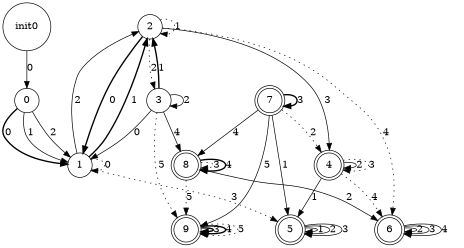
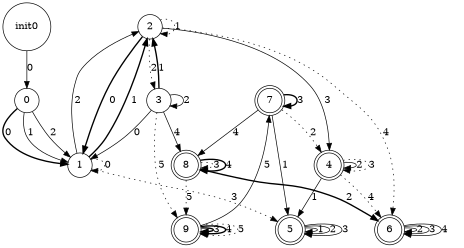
edge "7" -> "9": reversed
edge "8" -> "6": style solid -> bold
